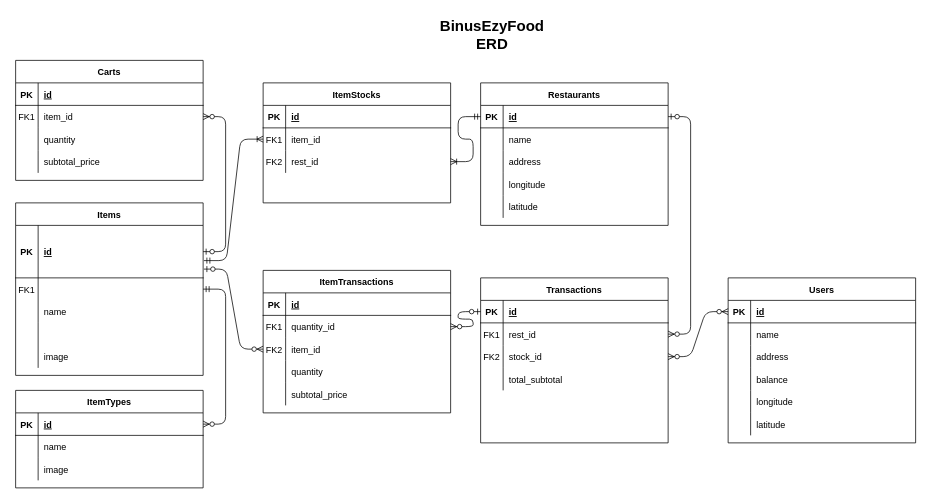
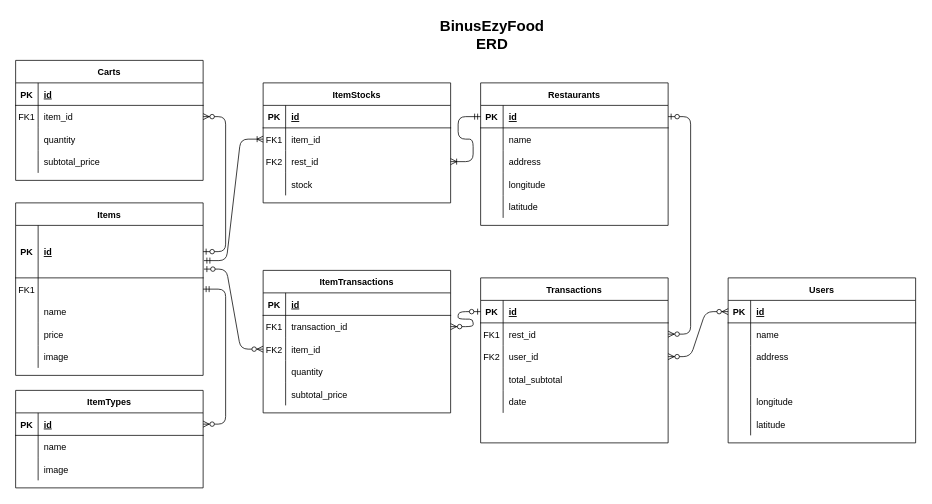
node "stock": added
node "quantity_id": label "quantity_id" -> "transaction_id"
node "price": added
node "stock_id": label "stock_id" -> "user_id"
node "balance": removed
node "date": added
